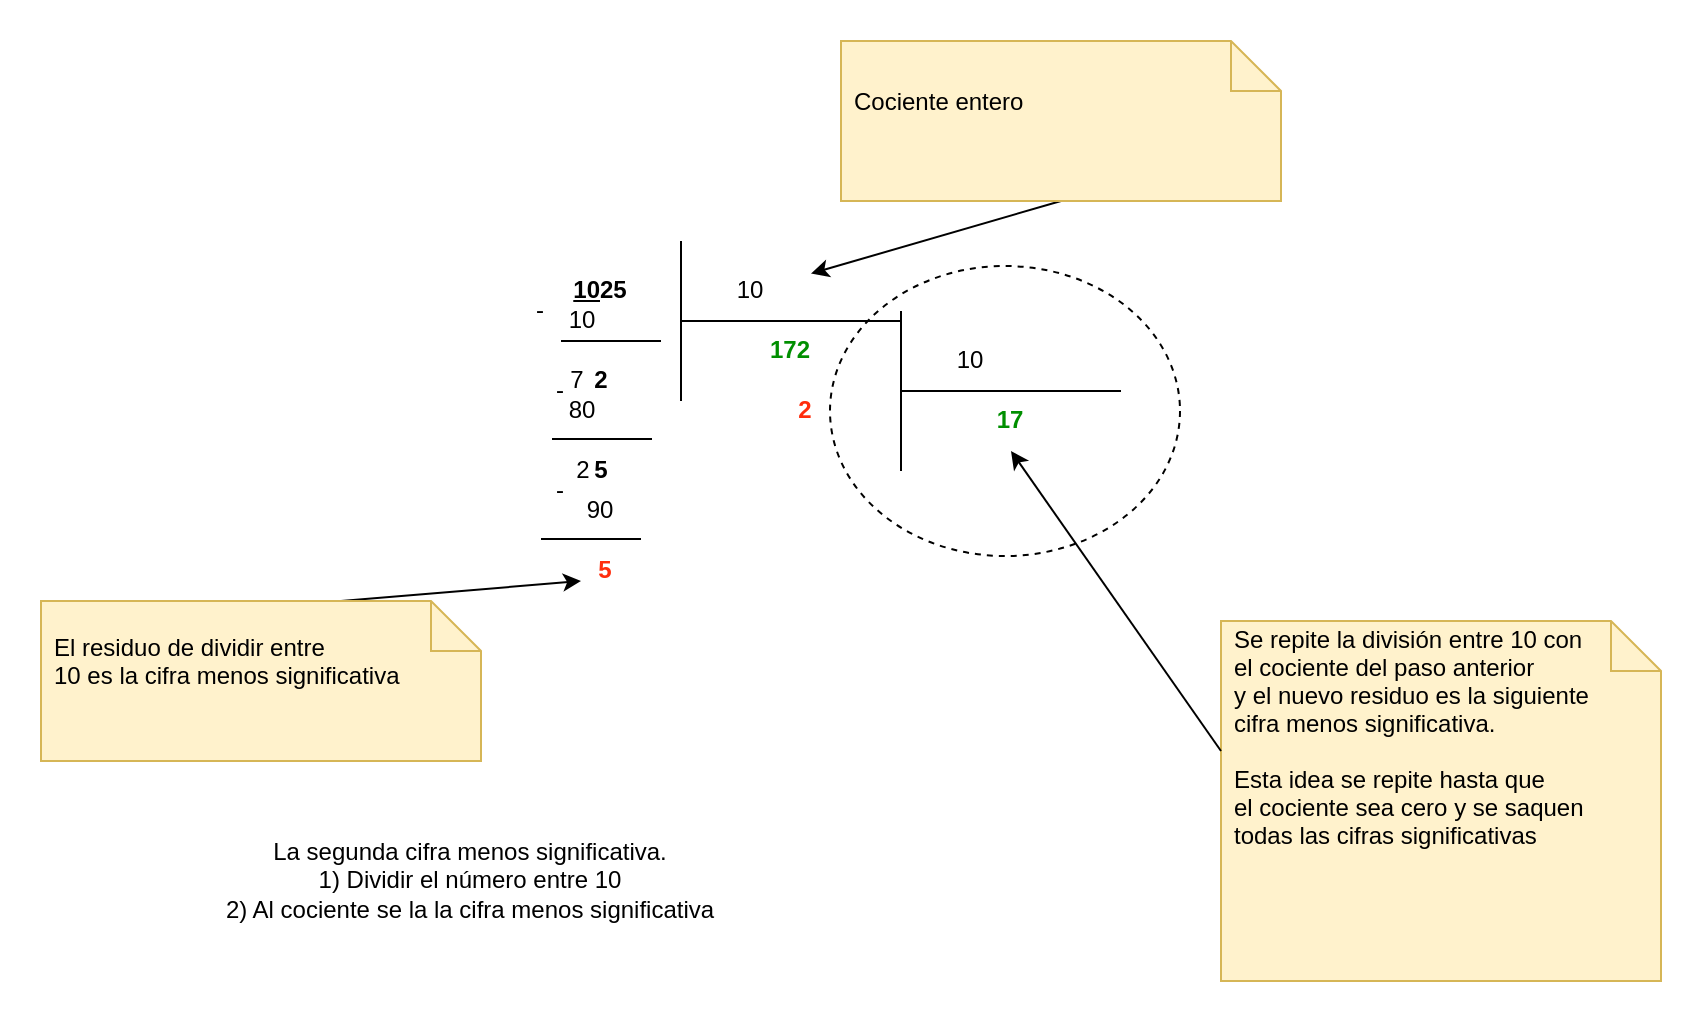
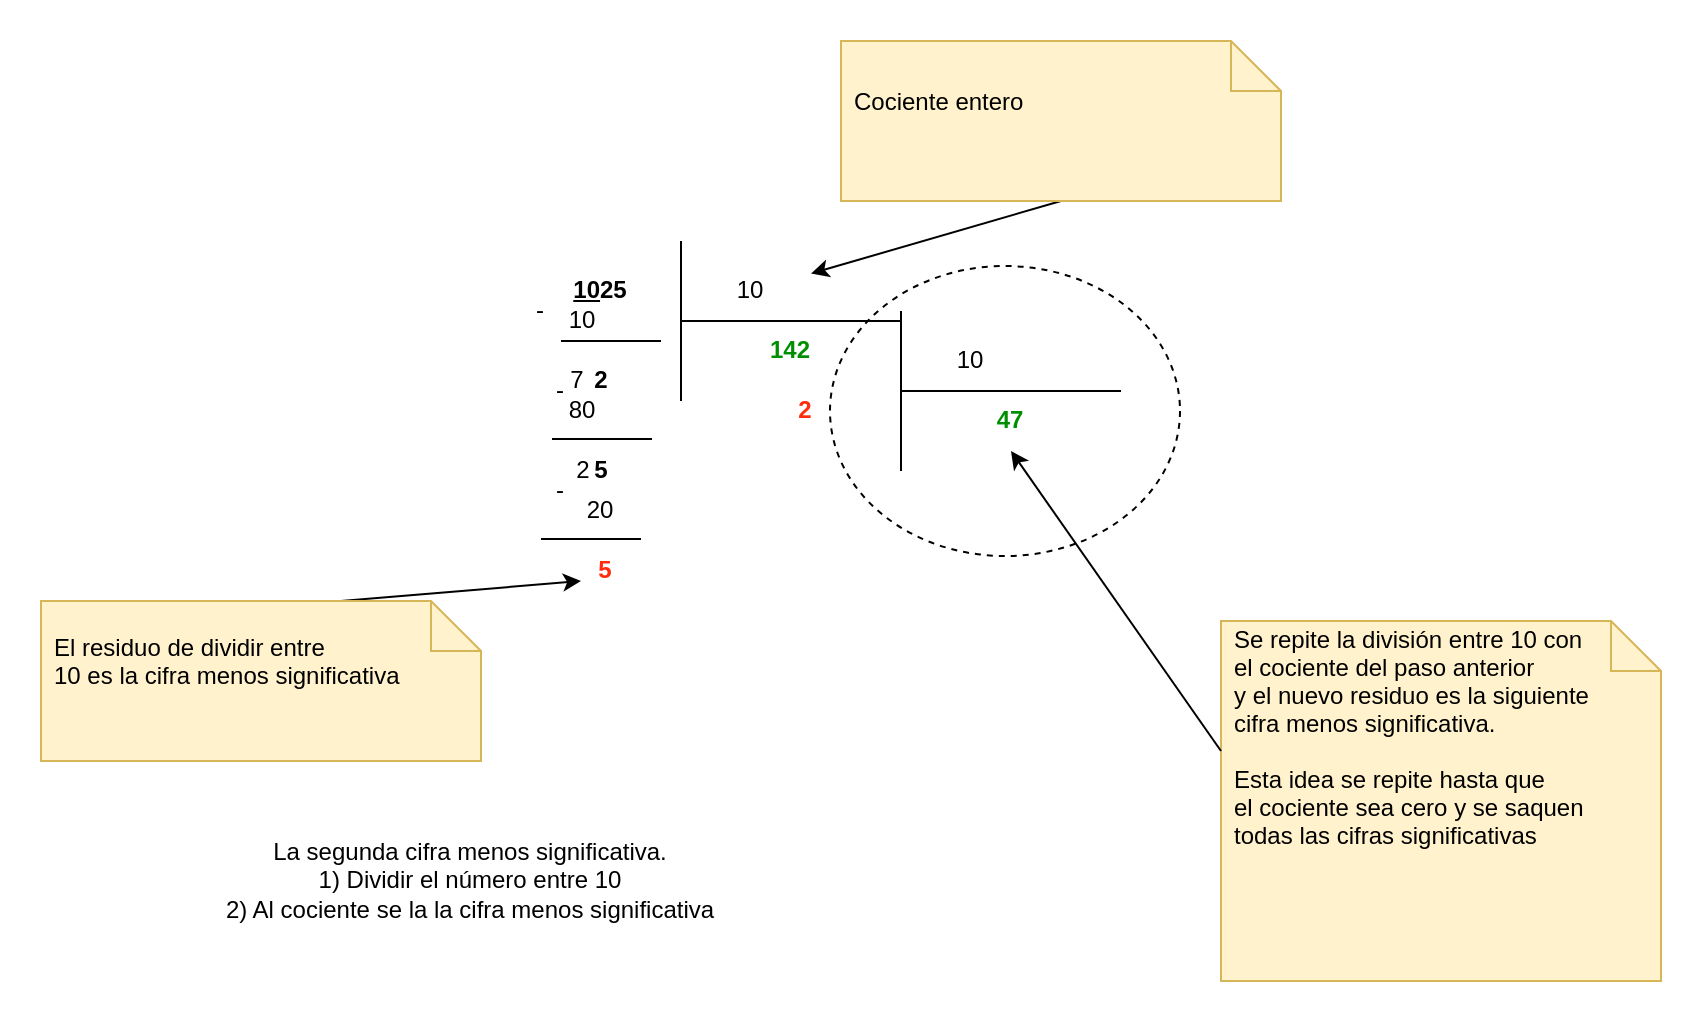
node "172": label "172" -> "142"
node "17": label "17" -> "47"
node "90": label "90" -> "20"
